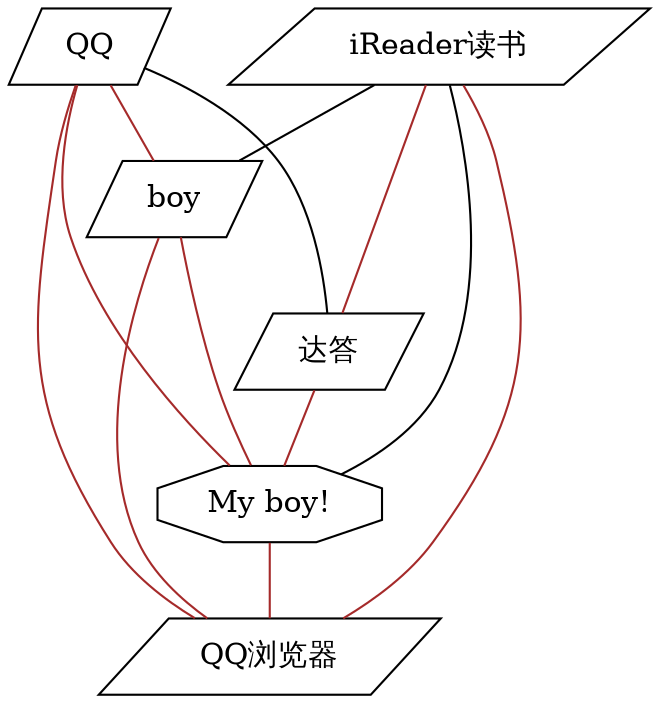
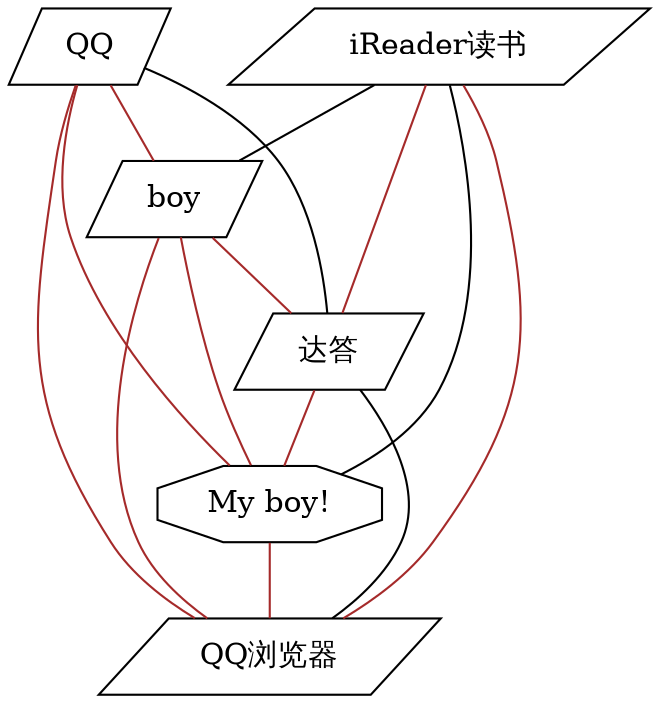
edge "boy" -- "达答": added
edge "达答" -- "QQ浏览器": added
